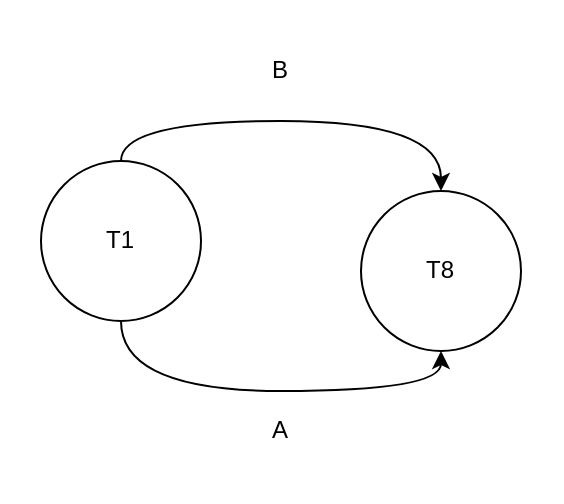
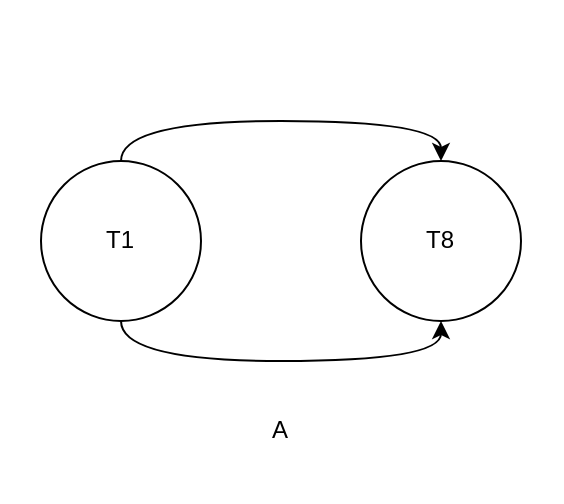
node "B": removed
node "T8": moved (441, 271) -> (441, 241)
